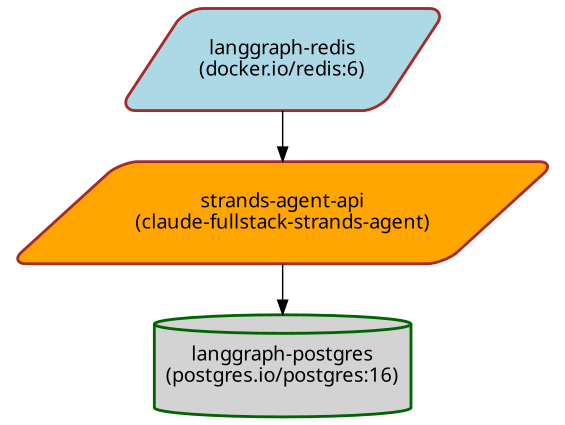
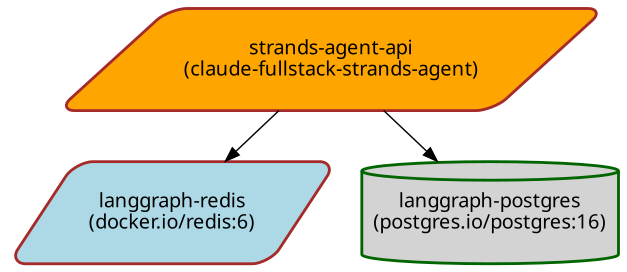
edge "langgraph-redis (docker.io/redis:6)" -> "strands-agent-api (claude-fullstack-strands-agent)": reversed
